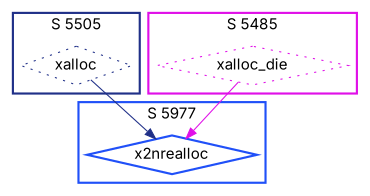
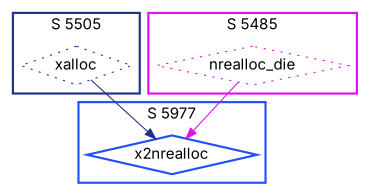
node "xalloc_die": label "xalloc_die" -> "nrealloc_die"
